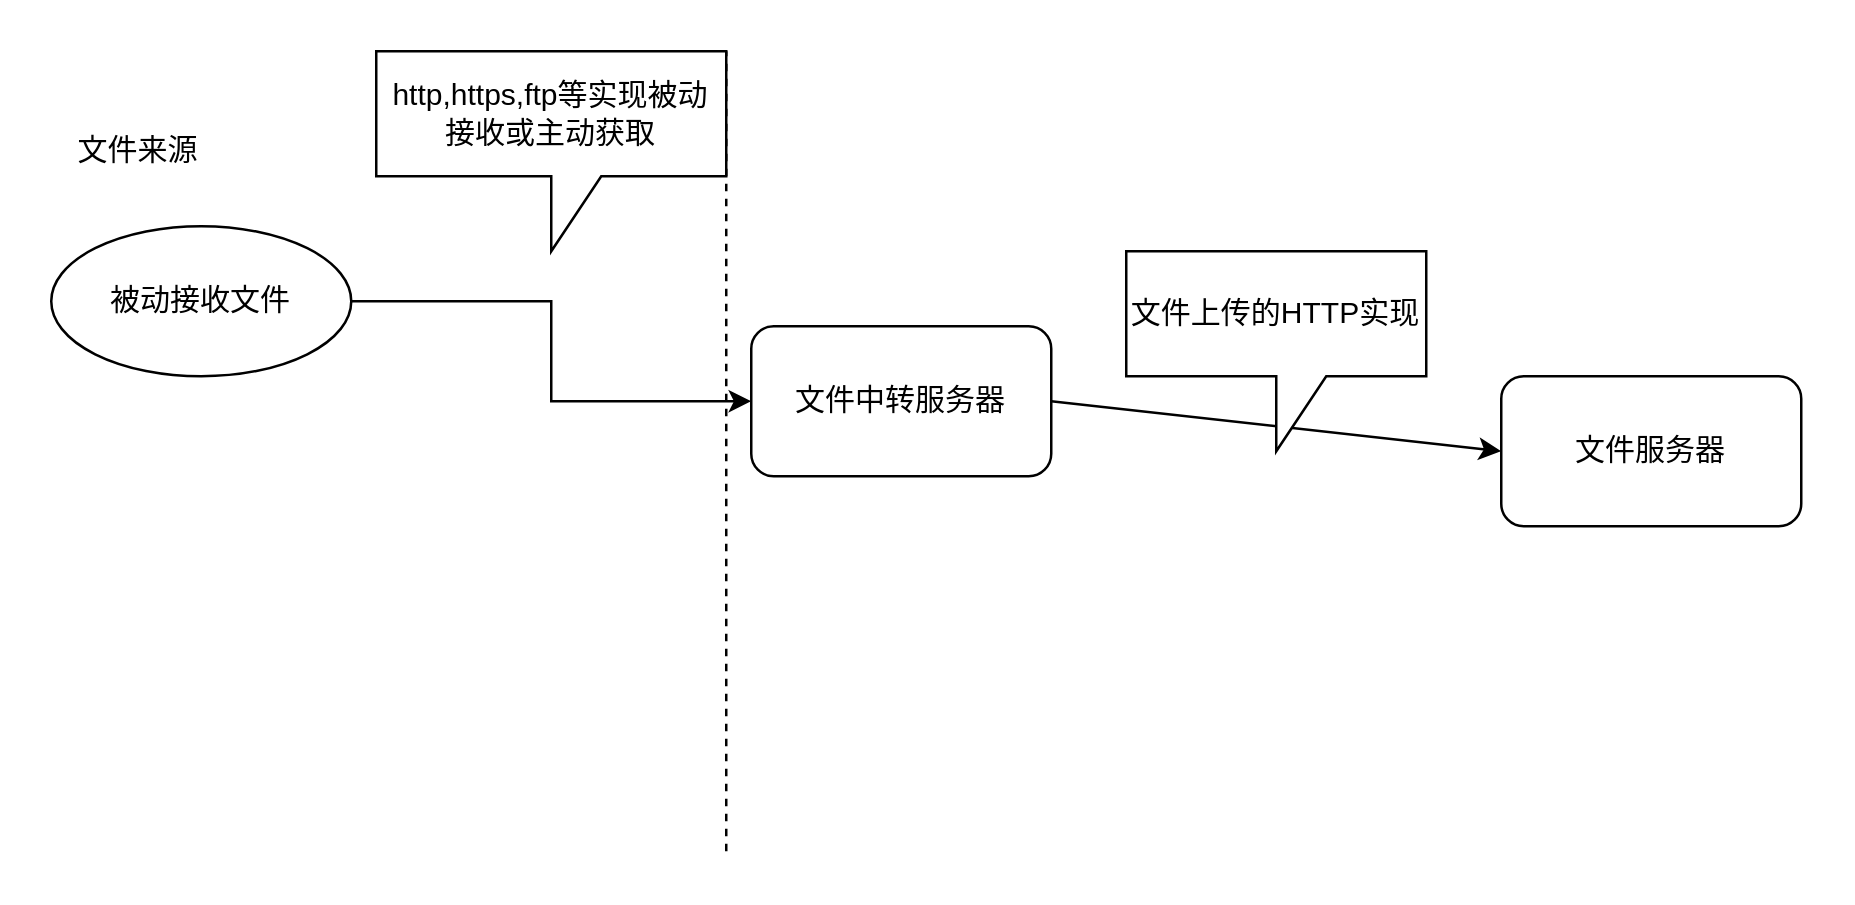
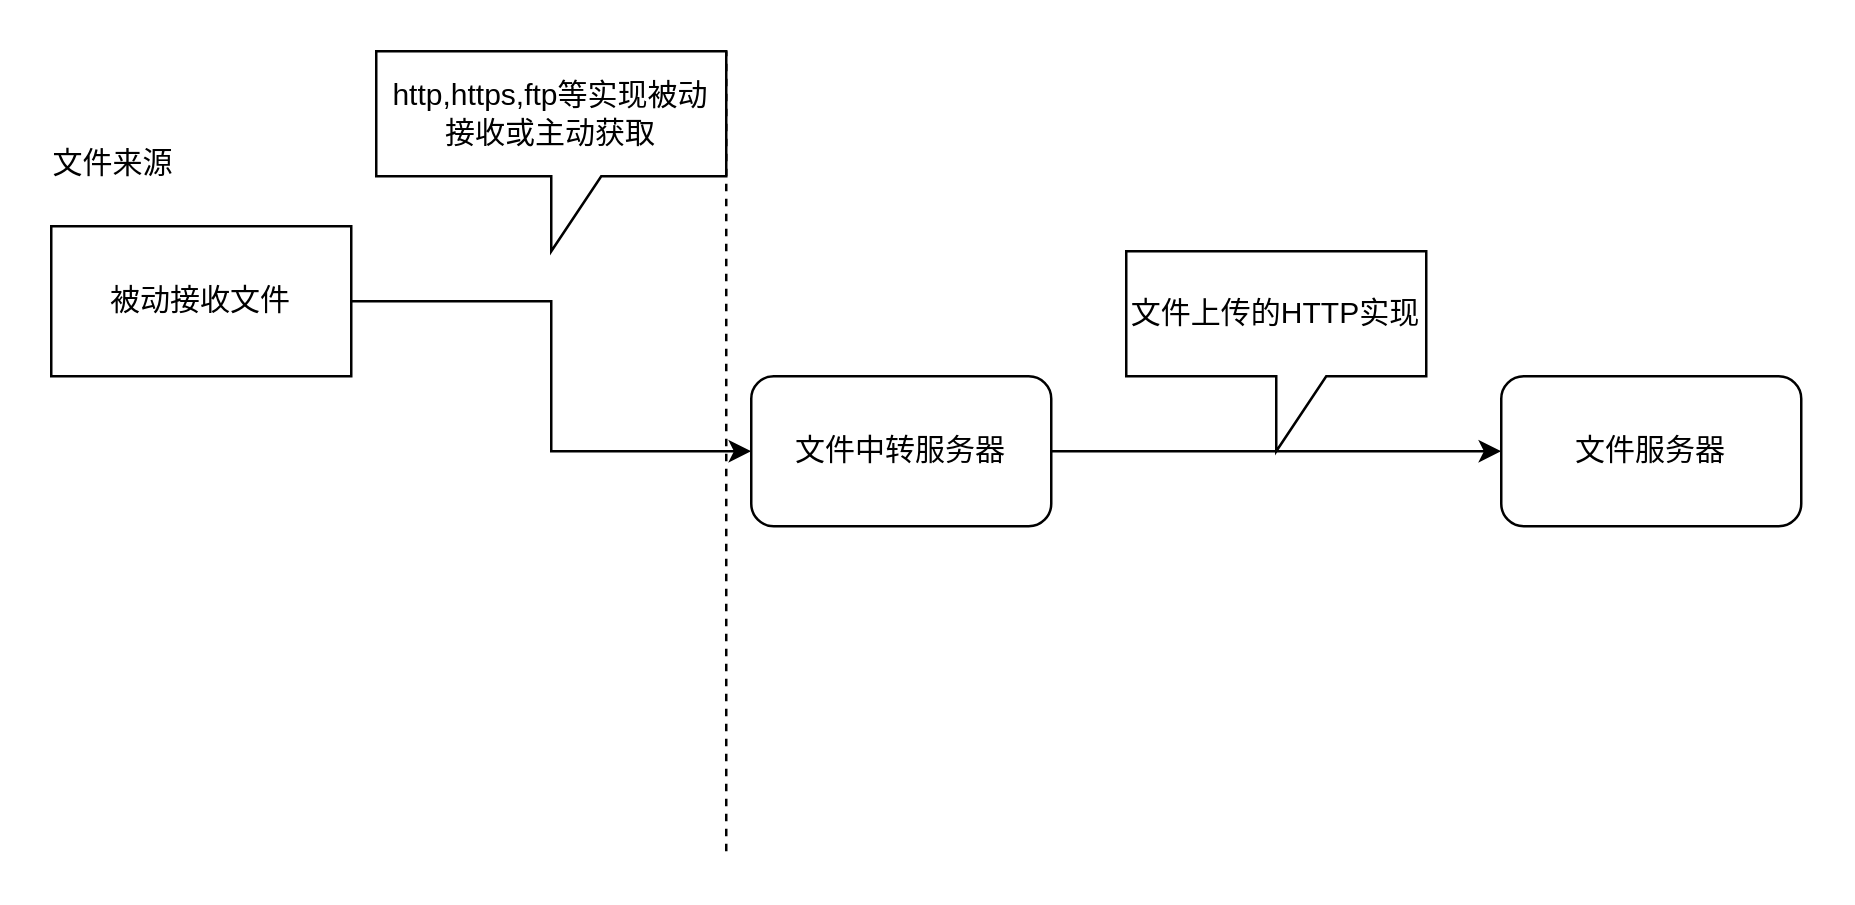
node "文件来源": moved (139, 151) -> (114, 164)
node "被动接收文件": shape ellipse -> rectangle
node "文件中转服务器": moved (901, 401) -> (901, 451)
